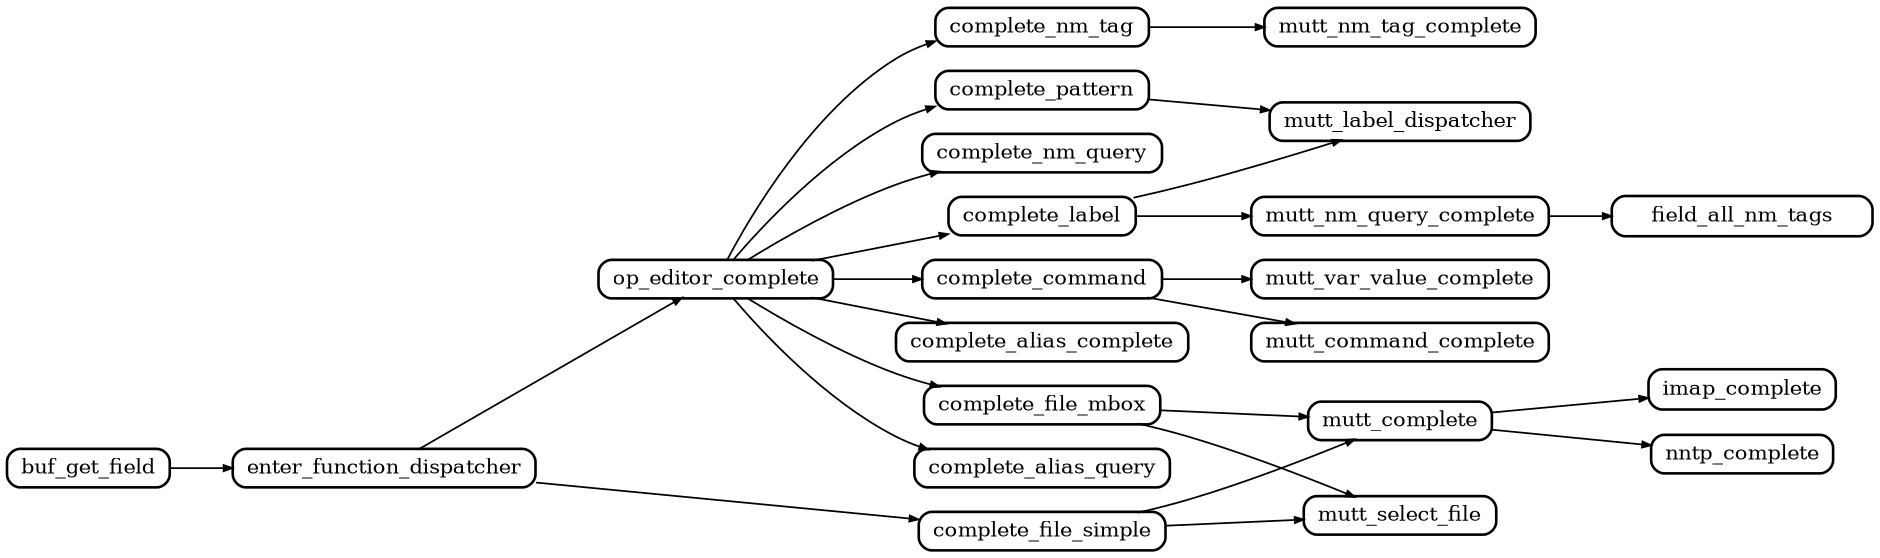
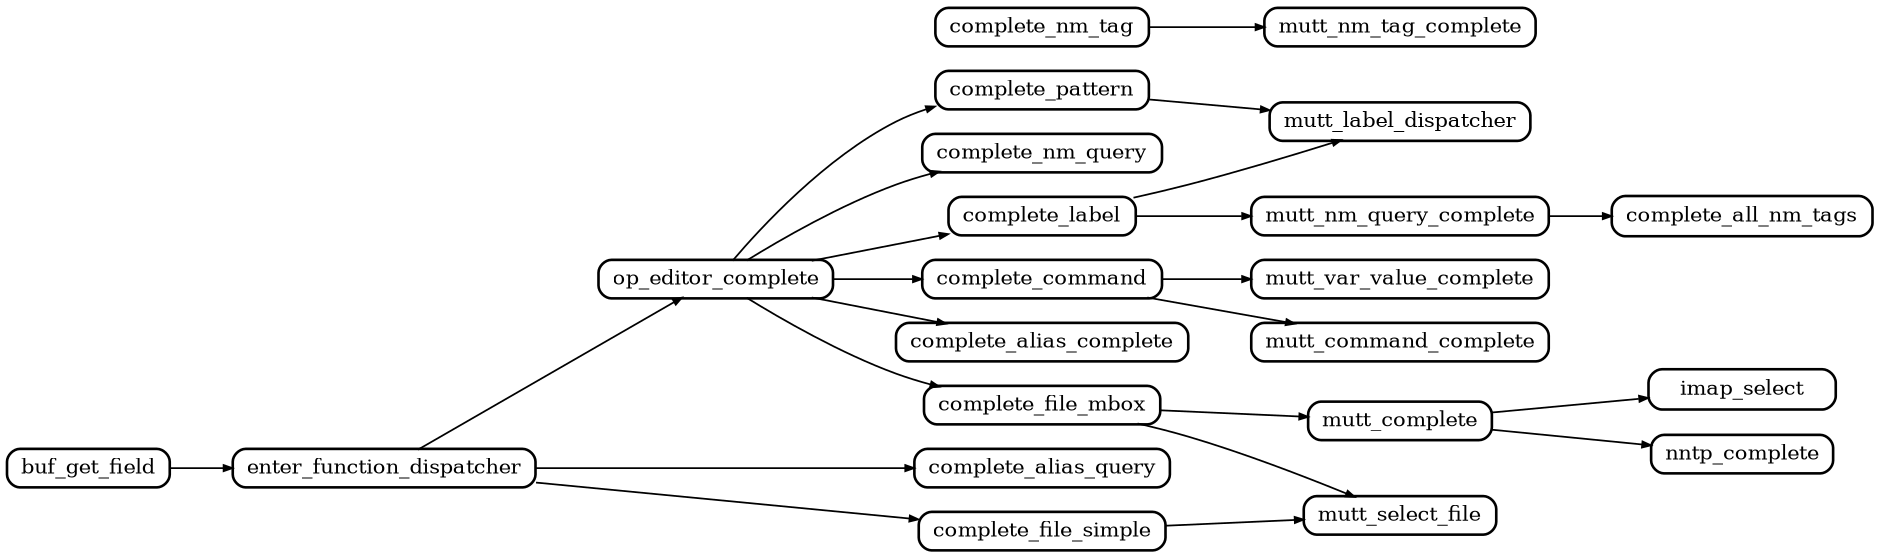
edge "op_editor_complete" -> "complete_nm_tag": removed
node "field_all_nm_tags": label "field_all_nm_tags" -> "complete_all_nm_tags"
edge "op_editor_complete" -> "complete_alias_query": now "enter_function_dispatcher" -> "complete_alias_query"
node "imap_complete": label "imap_complete" -> "imap_select"
edge "complete_file_simple" -> "mutt_complete": removed
